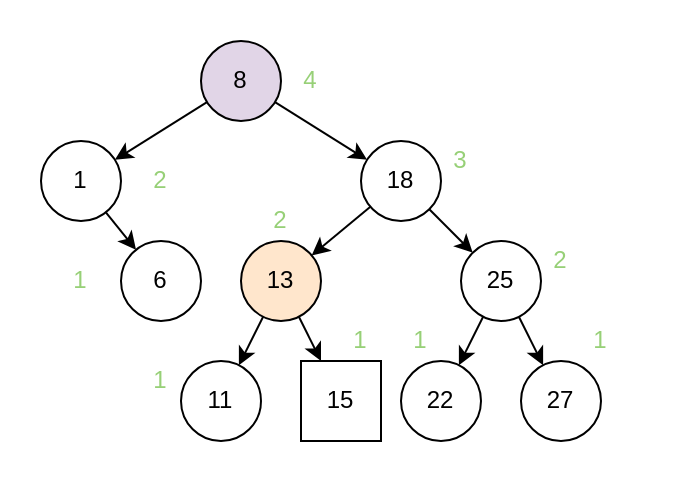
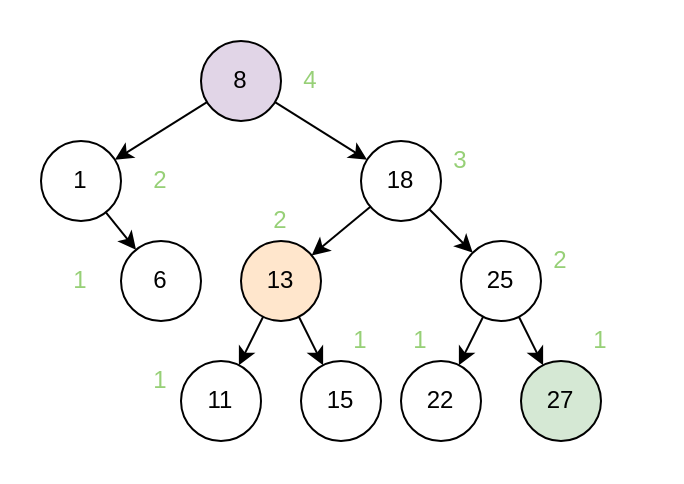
node "15": shape rectangle -> ellipse
node "27": fillcolor #ffffff -> #d5e8d4
